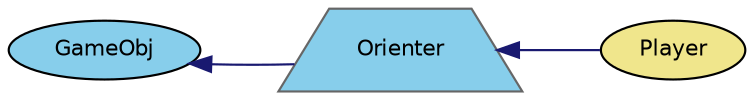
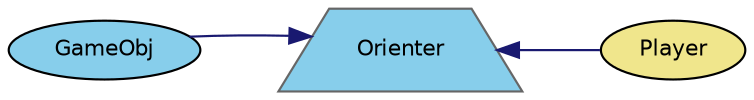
edge "Orienter" -> "GameObj": reversed
